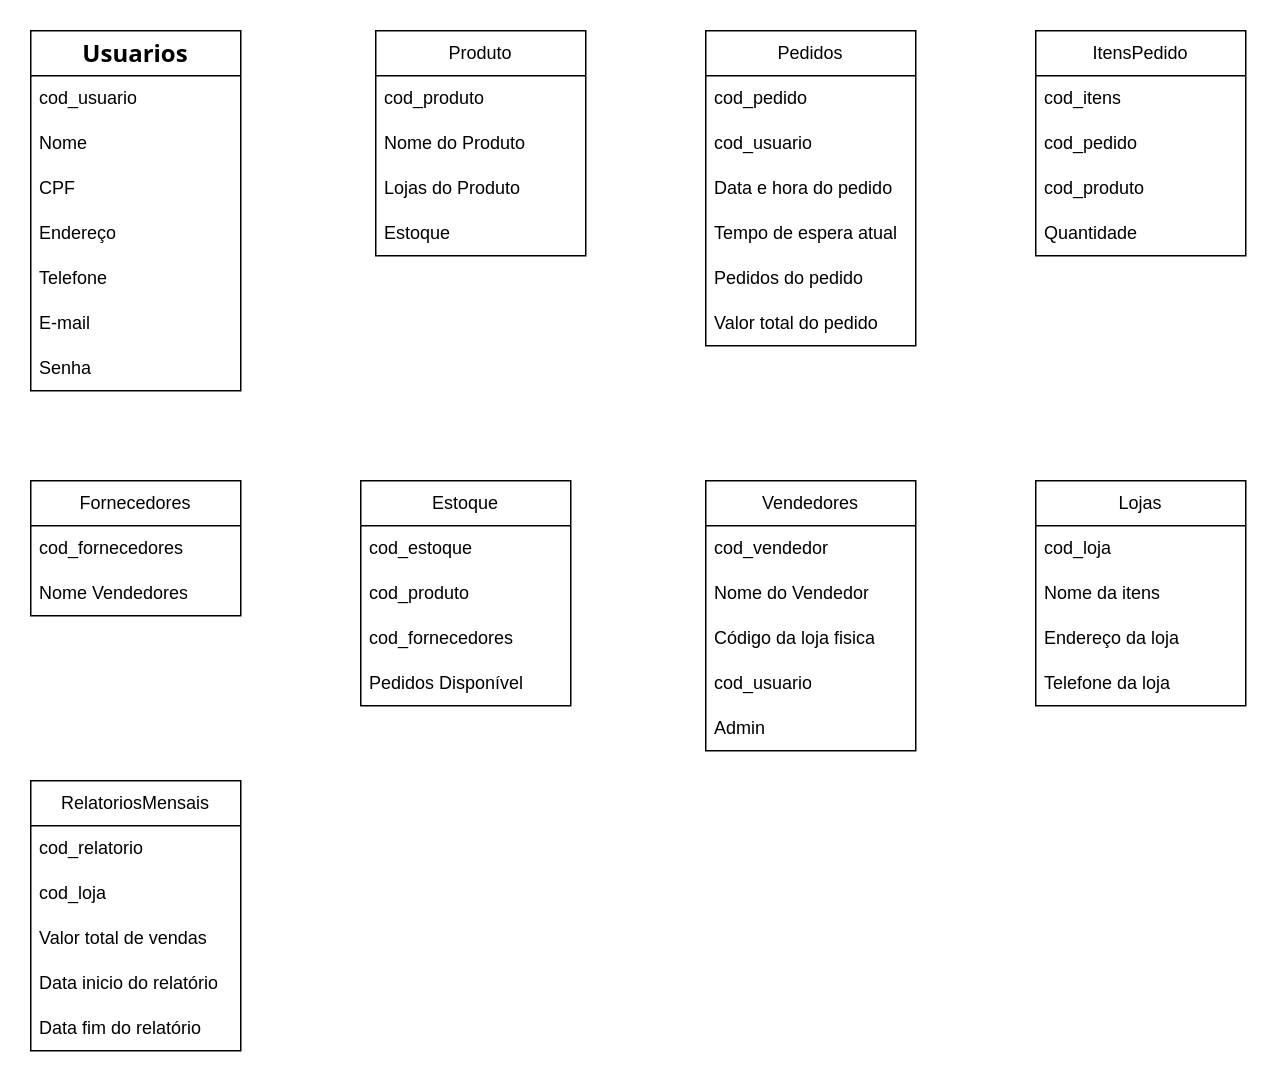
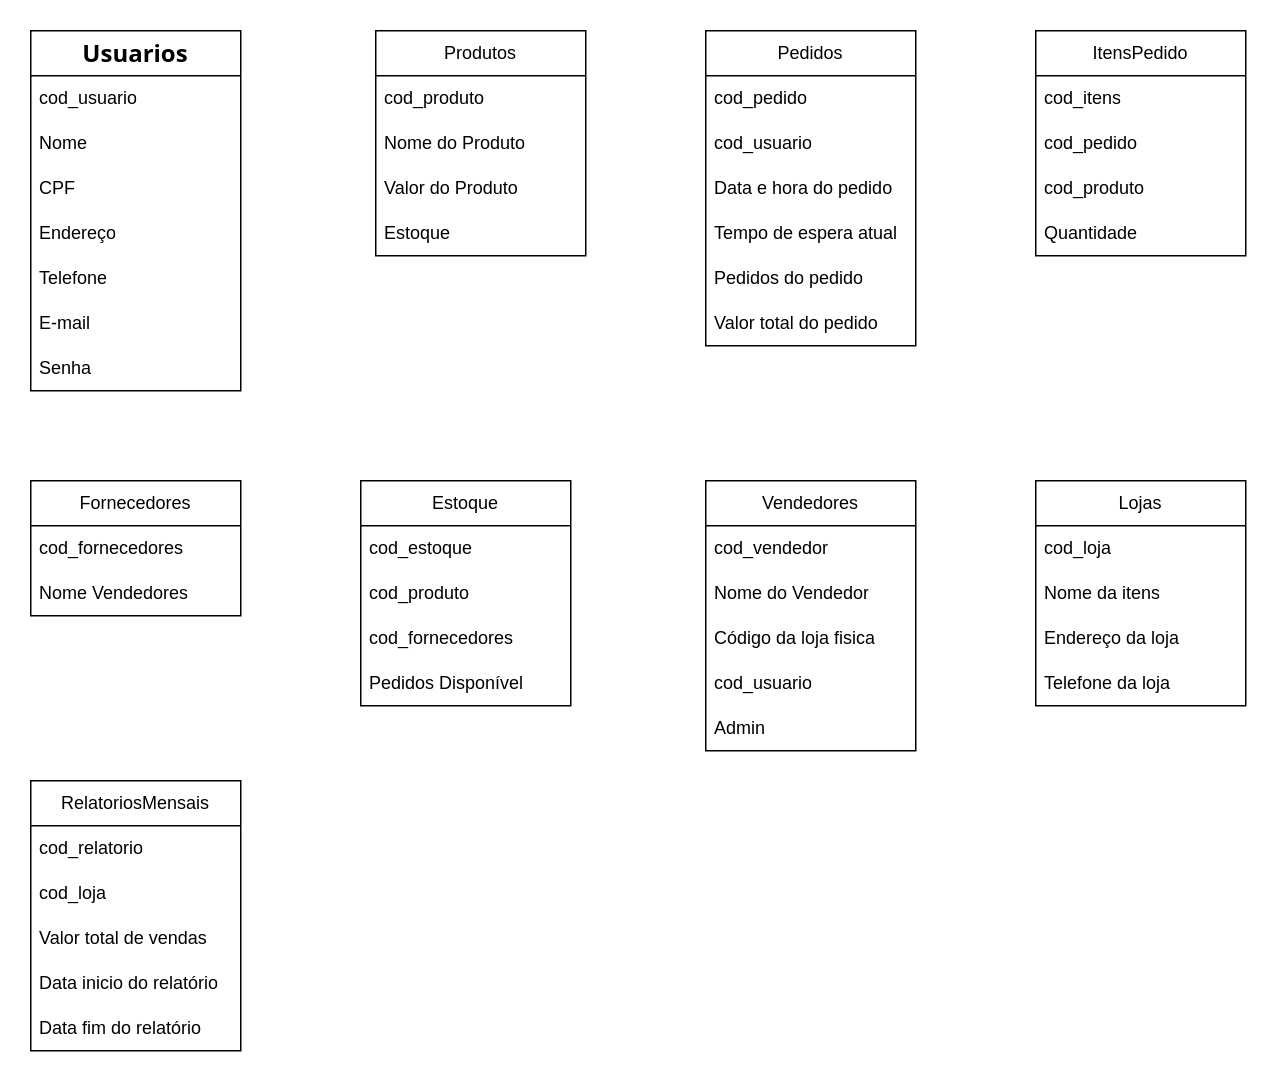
node "Produto": label "Produto" -> "Produtos"
node "Lojas do Produto": label "Lojas do Produto" -> "Valor do Produto"
